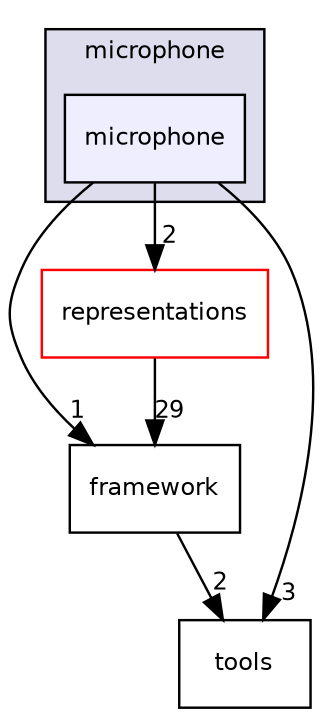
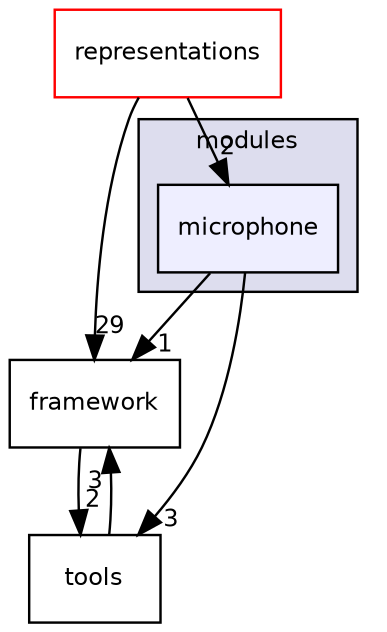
cluster "microphone": label "microphone" -> "modules"
edge "microphone" -> "representations": reversed
edge "tools" -> "framework": added
